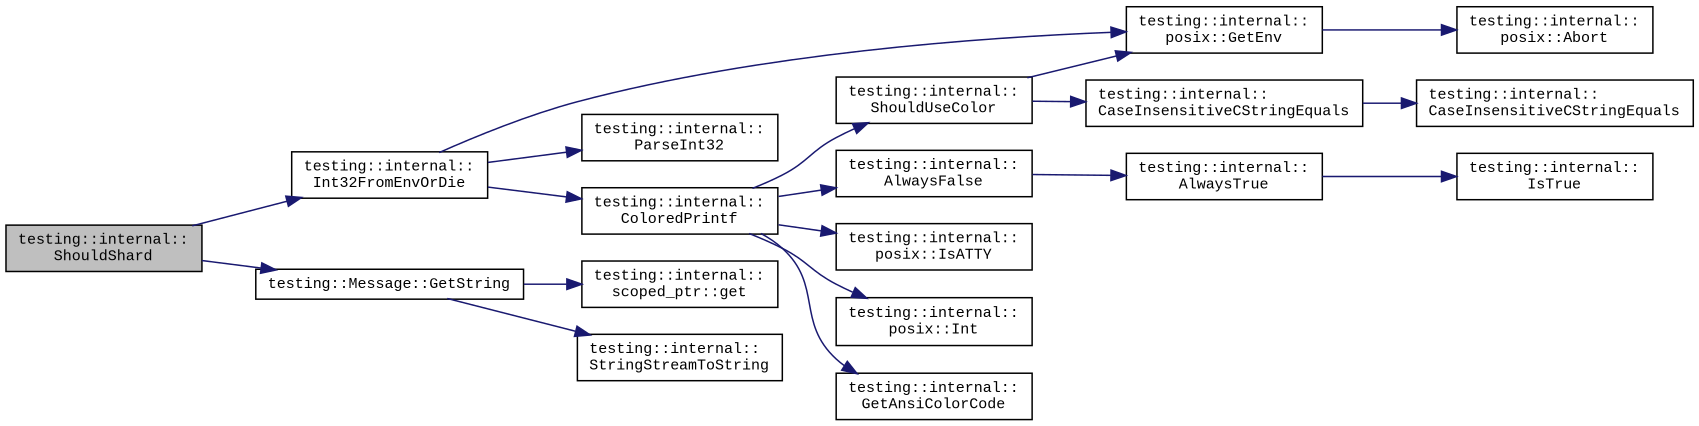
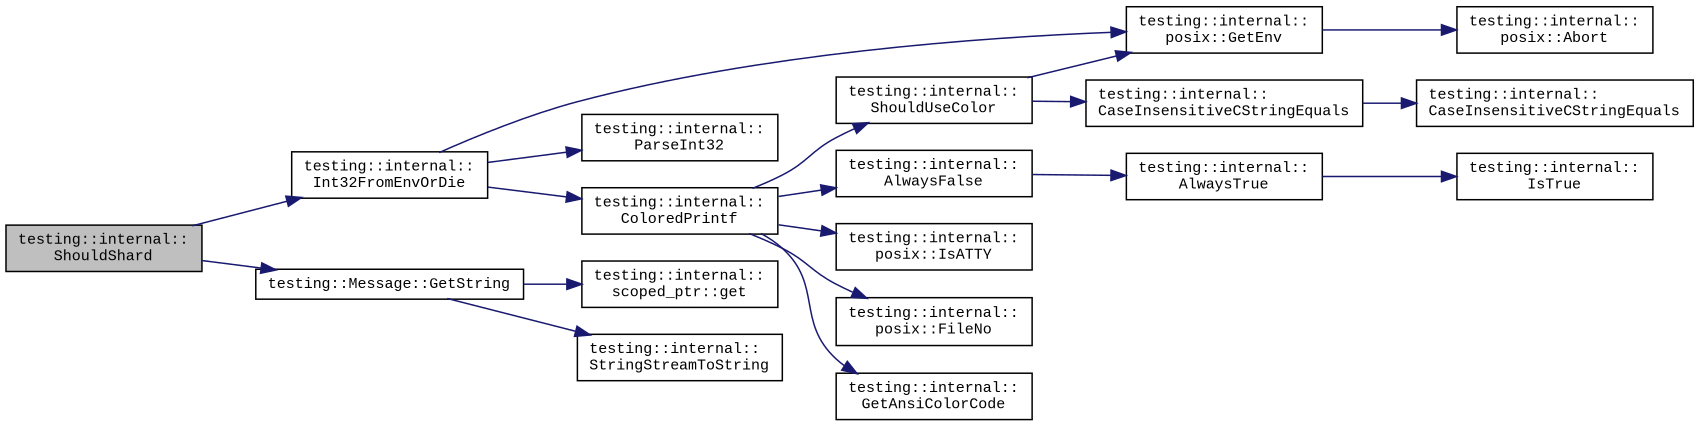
node "testing::internal:: posix::Int": label "testing::internal:: posix::Int" -> "testing::internal:: posix::FileNo"
